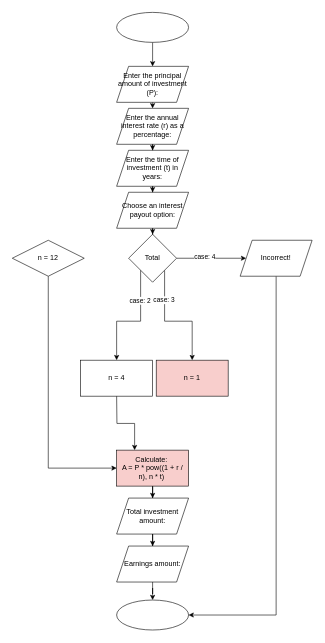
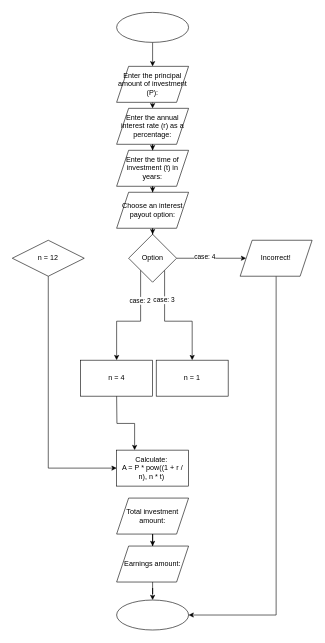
node "Total": label "Total" -> "Option"
node "n = 1": fillcolor #f8cecc -> #ffffff
node "Calculate: A = P * pow((1 + r / n), n * t)": fillcolor #f8cecc -> #ffffff
edge "Calculate: A = P * pow((1 + r / n), n * t)" -> "Total investment amount:": removed
